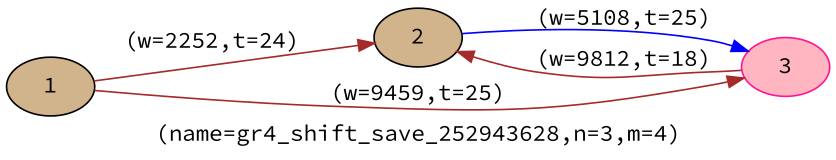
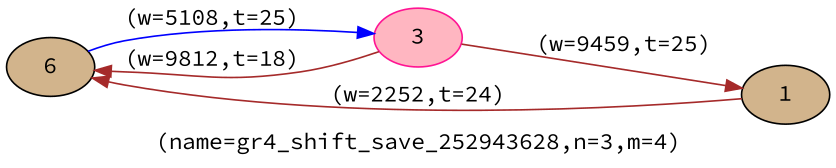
node "2": label "2" -> "6"
edge "1" -> "3": reversed
